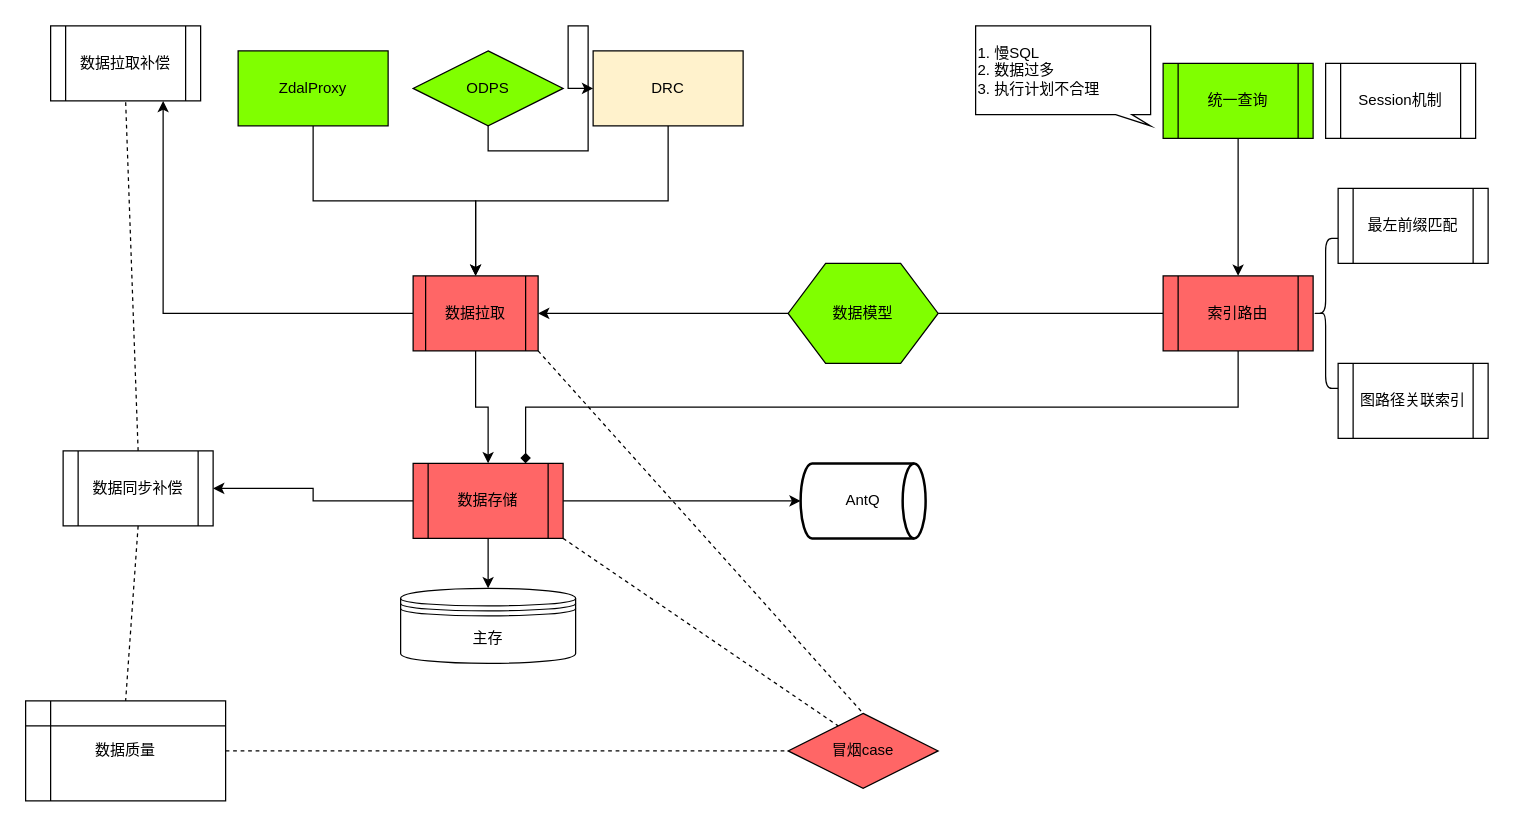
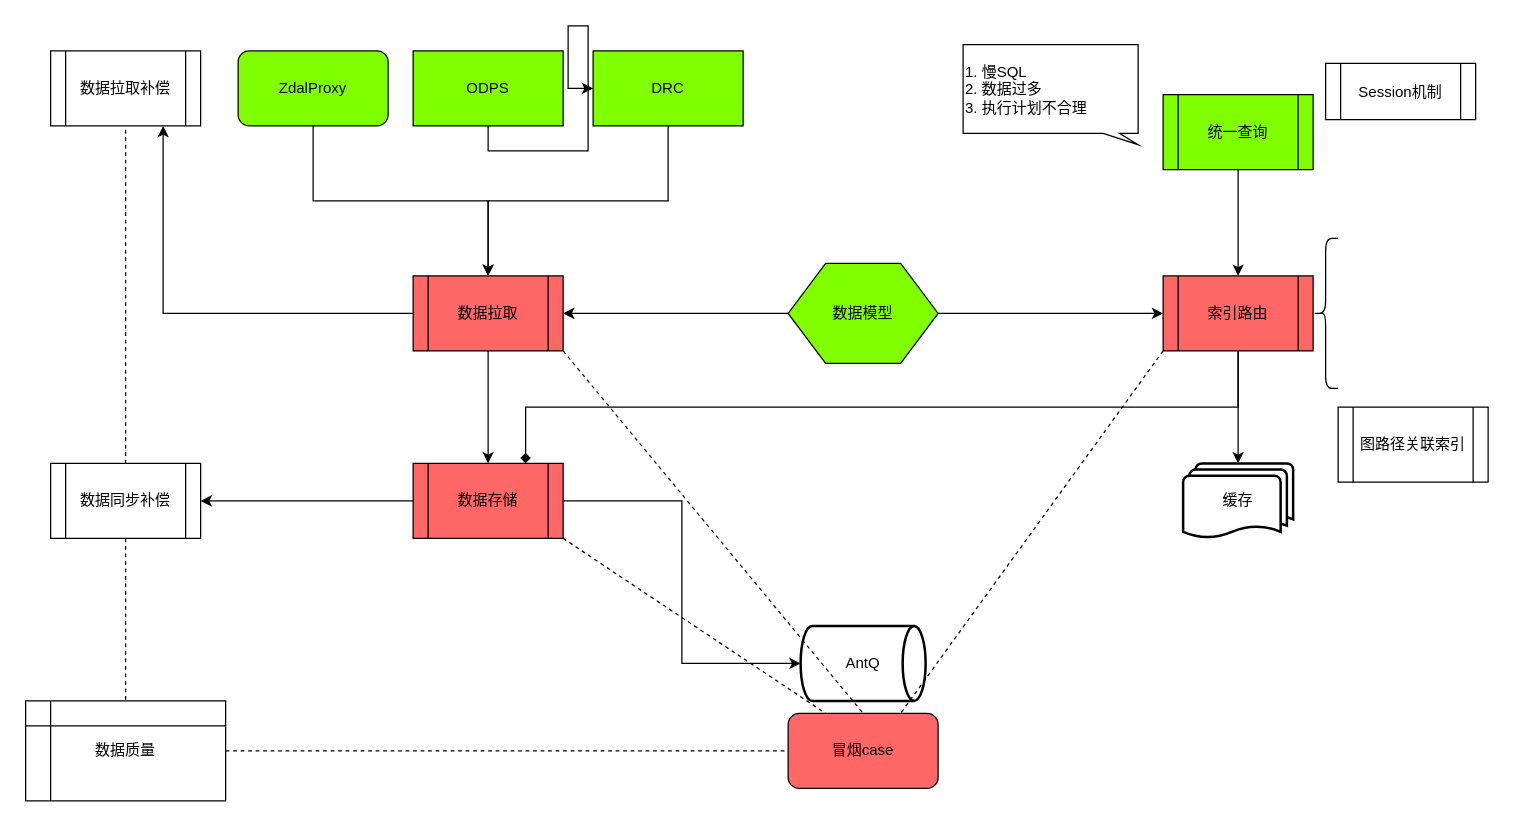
node "数据拉取补偿": moved (126, 63) -> (126, 88)
node "1. 慢SQL 2. 数据过多 3. 执行计划不合理": moved (1063, 76) -> (1051, 94)
node "ZdalProxy": shape rectangle -> rounded rectangle
node "ODPS": shape diamond -> rectangle
node "DRC": fillcolor #fff2cc -> #80ff00
node "统一查询": moved (1238, 101) -> (1238, 132)
node "Session机制": size 150x75 -> 150x56
node "最左前缀匹配": removed
node "数据拉取": size 125x75 -> 150x75
edge "数据模型" -- "索引路由": arrowhead none -> classic
node "图路径关联索引": moved (1413, 401) -> (1413, 444)
edge "索引路由" -> "缓存": added
node "数据同步补偿": moved (138, 488) -> (126, 501)
node "AntQ": moved (863, 501) -> (863, 663)
node "缓存": added
edge "索引路由" -- "冒烟case": added
edge "数据存储" -> "主存": removed
node "主存": removed
node "冒烟case": shape diamond -> rounded rectangle
